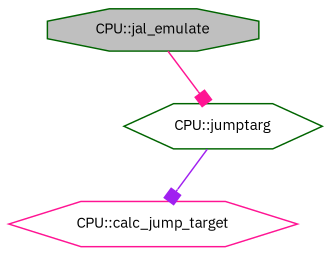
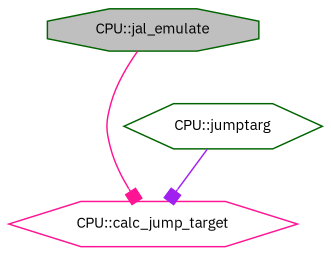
edge "CPU::jal_emulate" -> "CPU::jumptarg": now "CPU::jal_emulate" -> "CPU::calc_jump_target"
